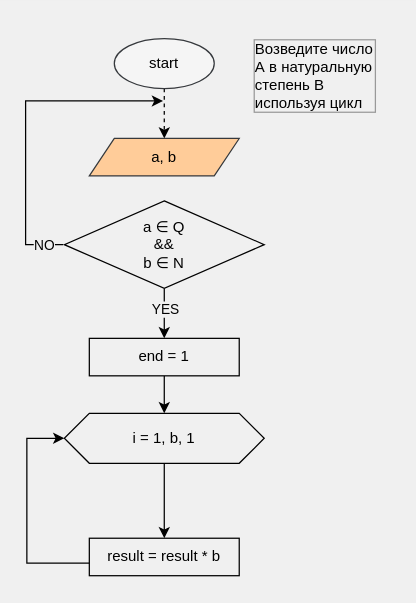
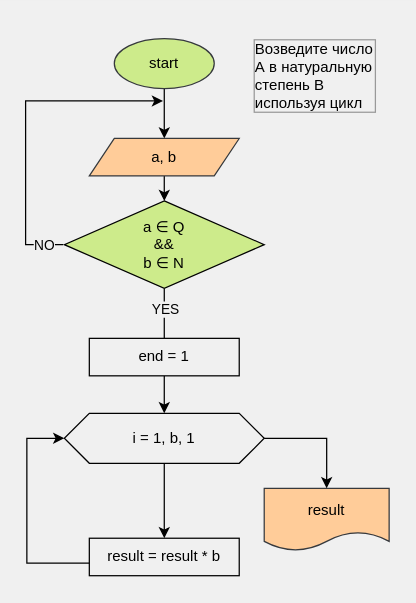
node "start": fillcolor #f5f5f5 -> #cdeb8b
edge "start" -> "a, b": style dashed -> solid
edge "a, b" -> "a ∈ Q && b ∈ N": added
node "a ∈ Q && b ∈ N": fillcolor #f0f0f0 -> #cdeb8b
edge "a ∈ Q && b ∈ N" -> "end = 1": arrowhead classic -> none
edge "i = 1, b, 1" -> "result": added
node "result": added
